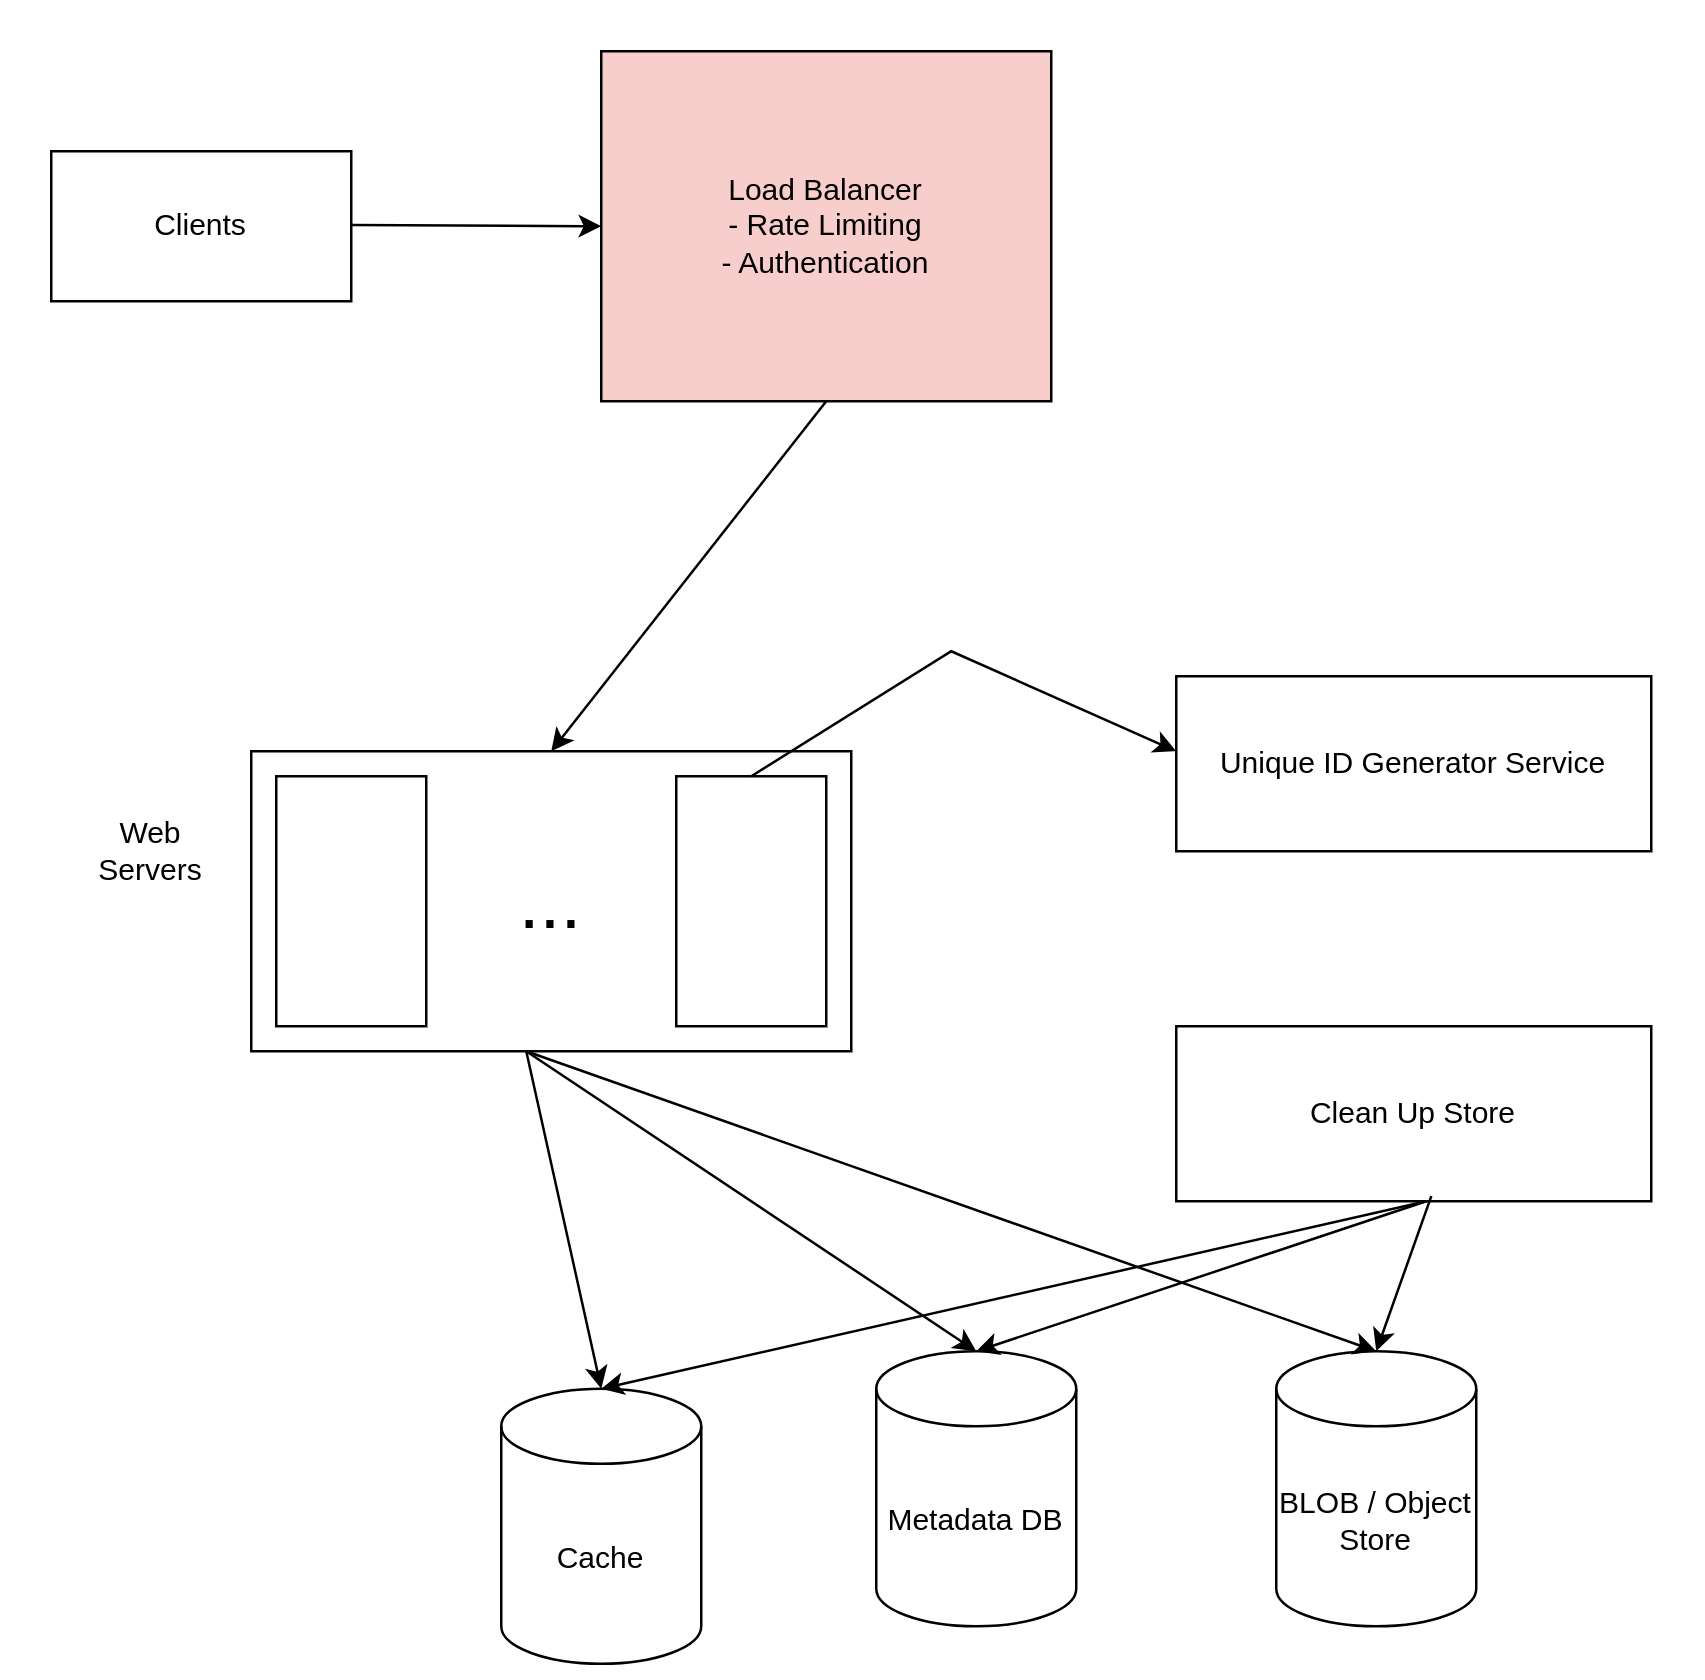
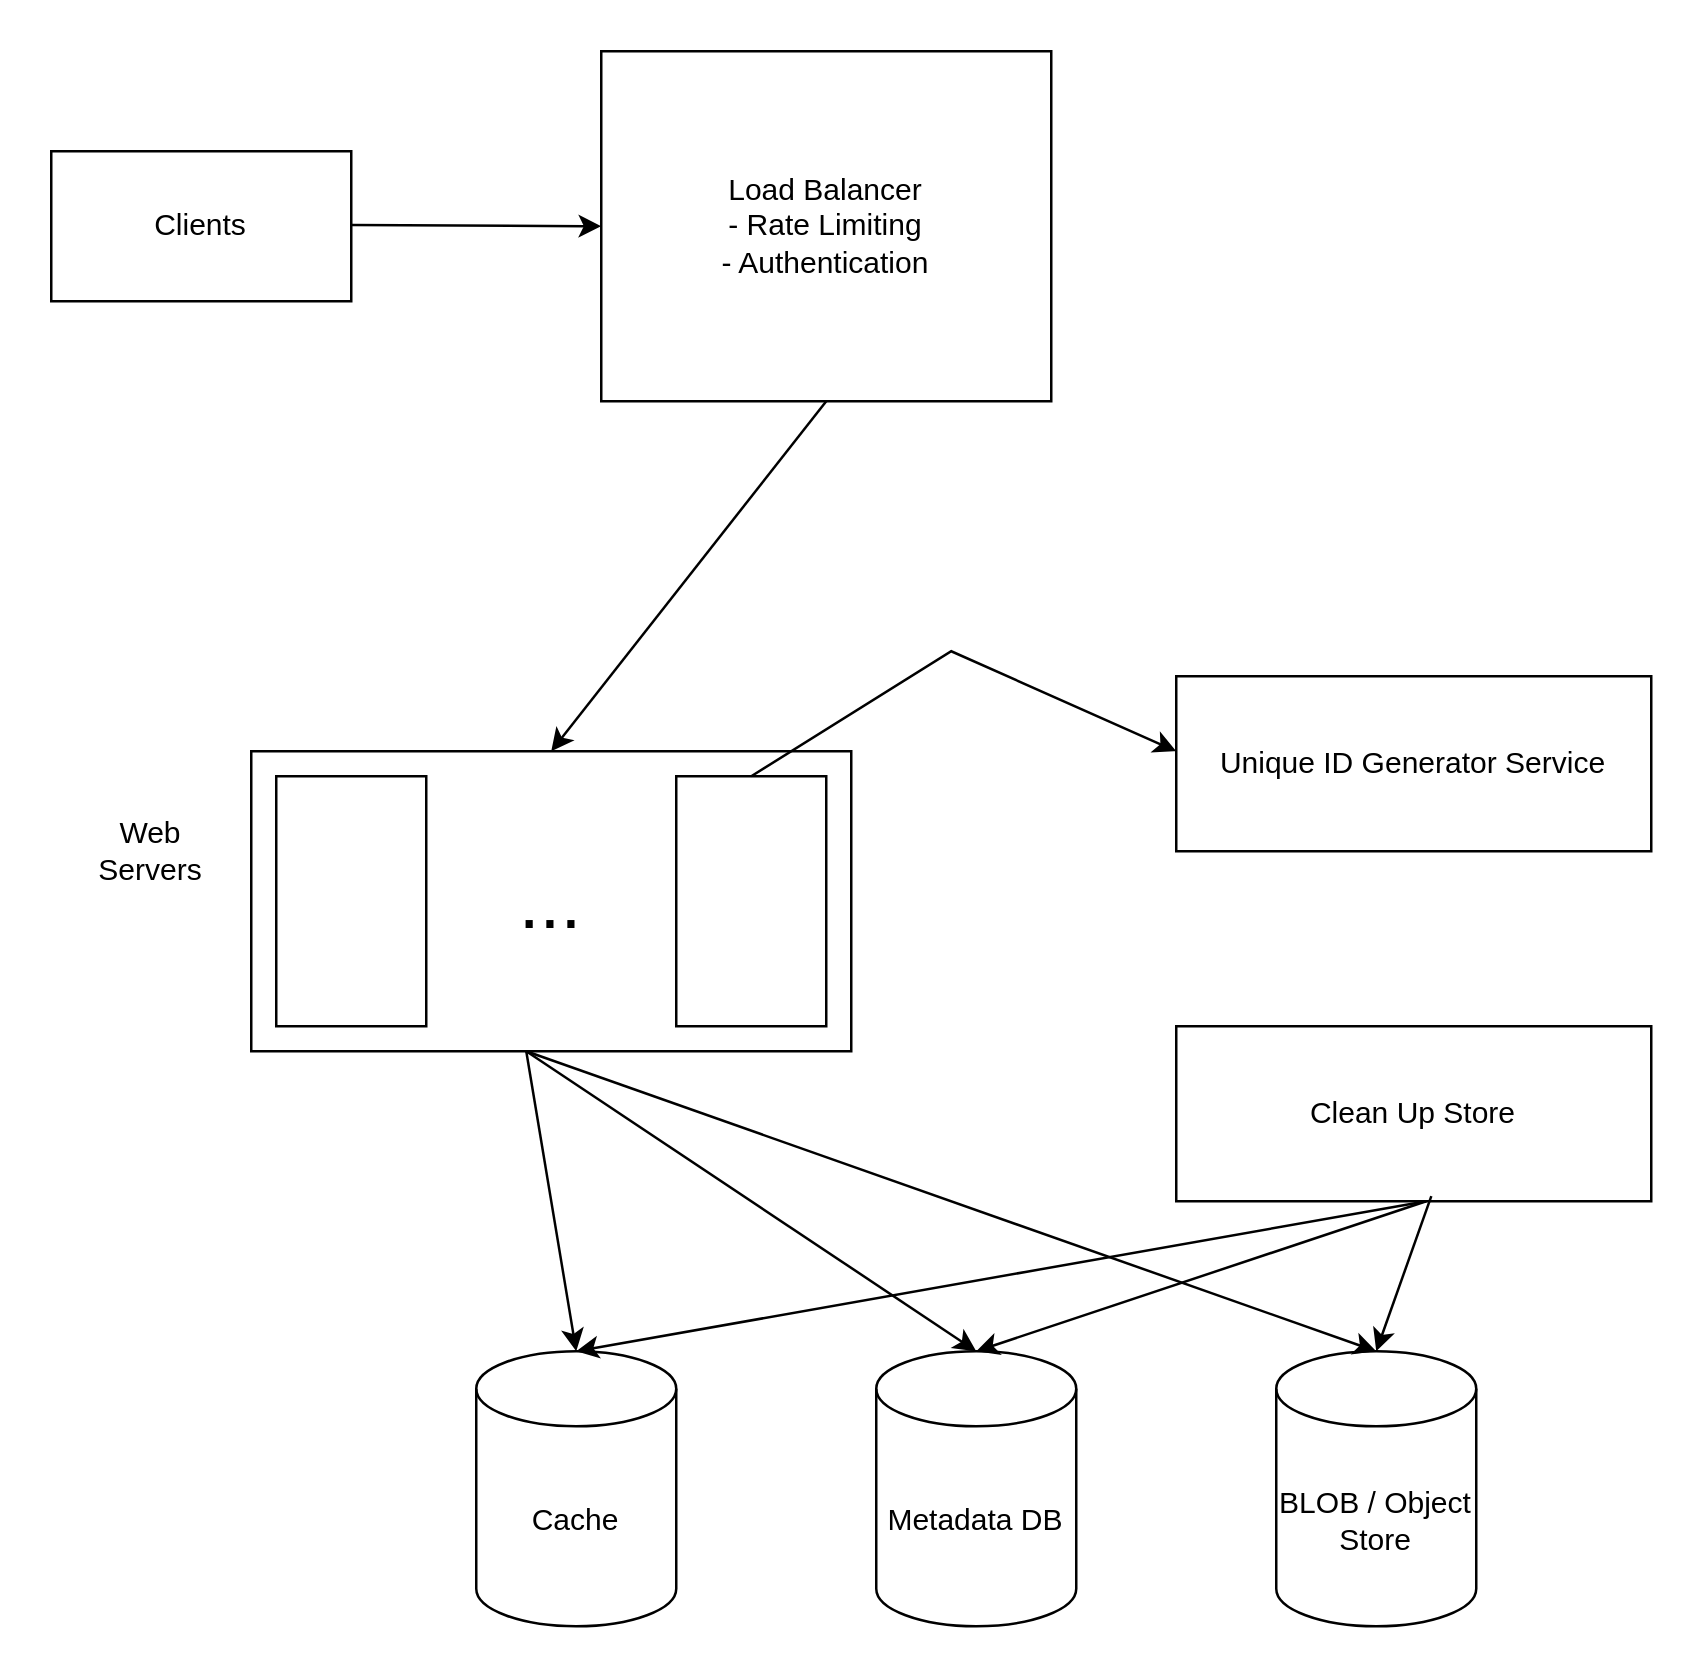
node "Load Balancer - Rate Limiting - Authentication": fillcolor #f8cecc -> #ffffff
node "Cache": moved (601, 1526) -> (576, 1489)
